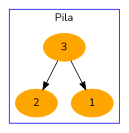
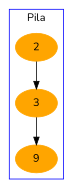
edge "3" -> "2": reversed
node "1": label "1" -> "9"
